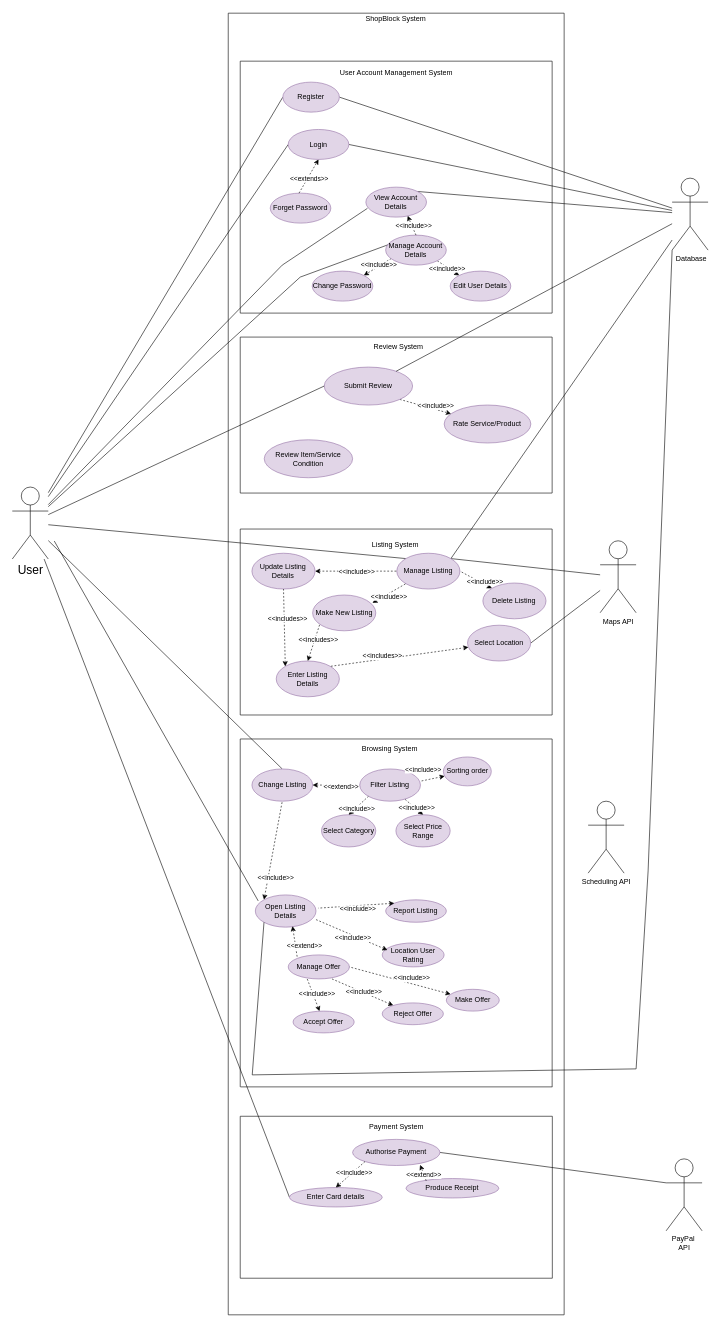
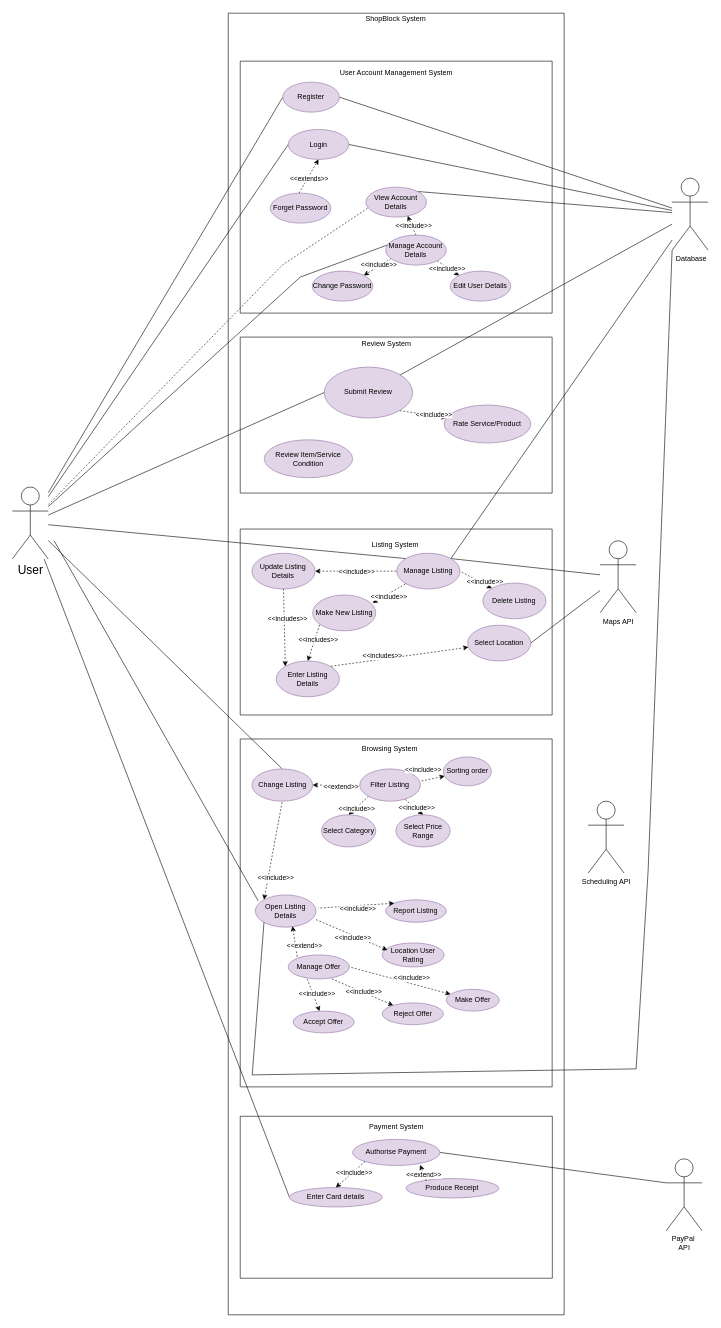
edge "View Account Details" -- "User": style solid -> dashed
node "Review System": moved (399, 347) -> (387, 344)
node "Submit Review": size 88x38 -> 88x51
